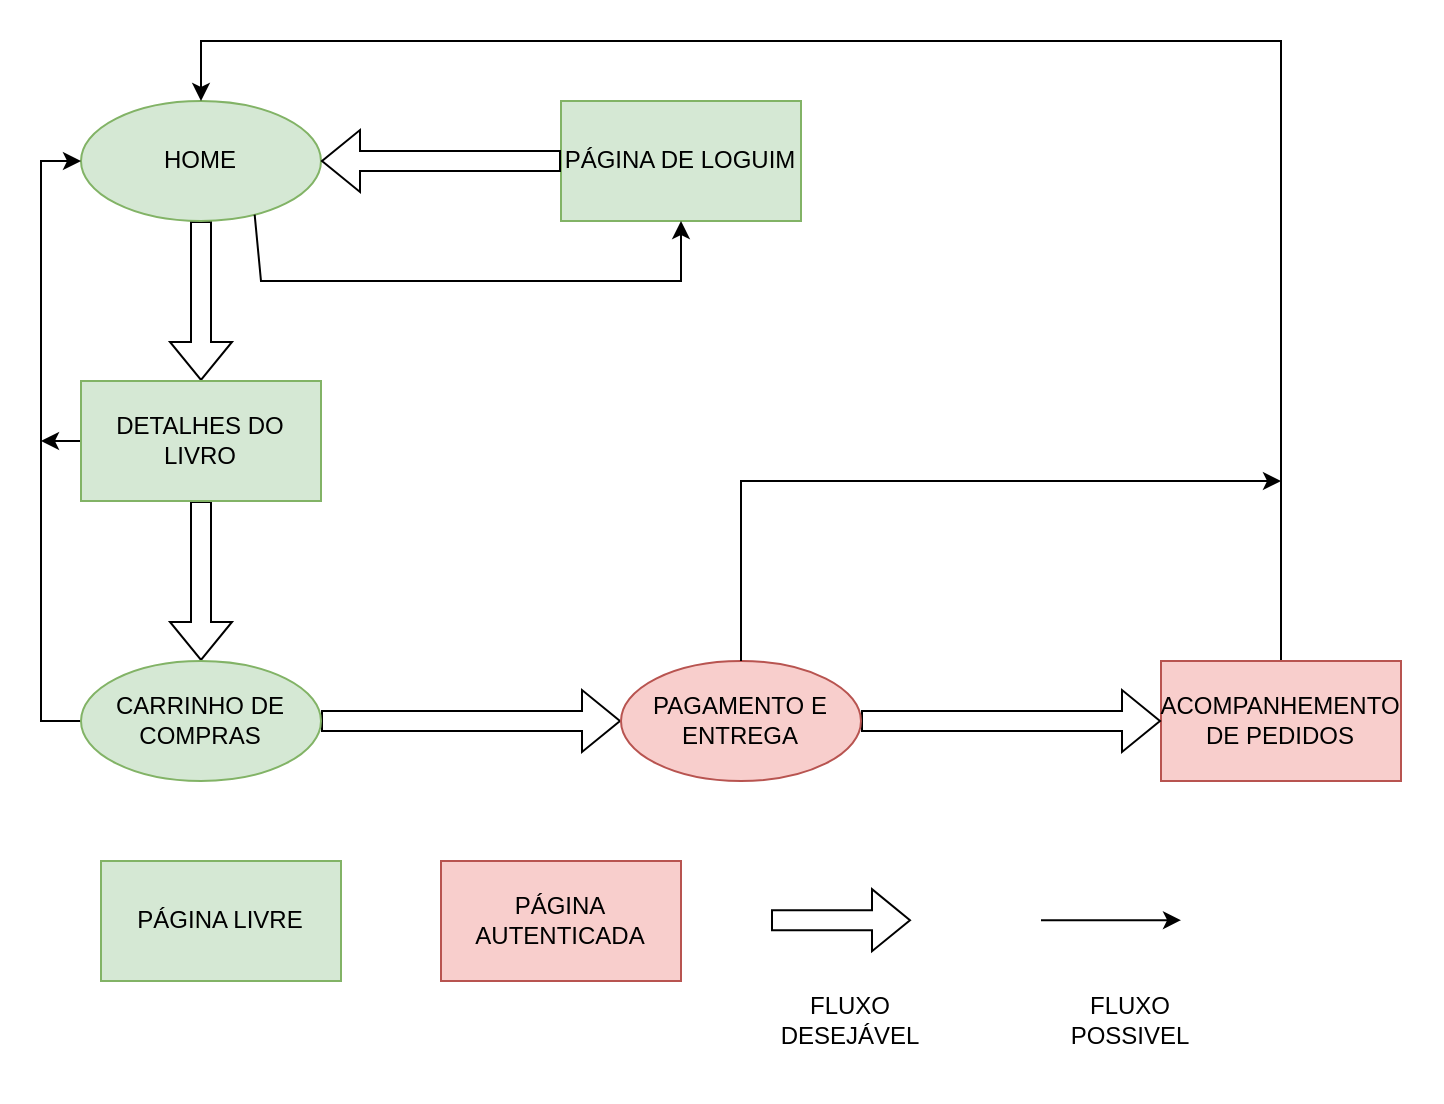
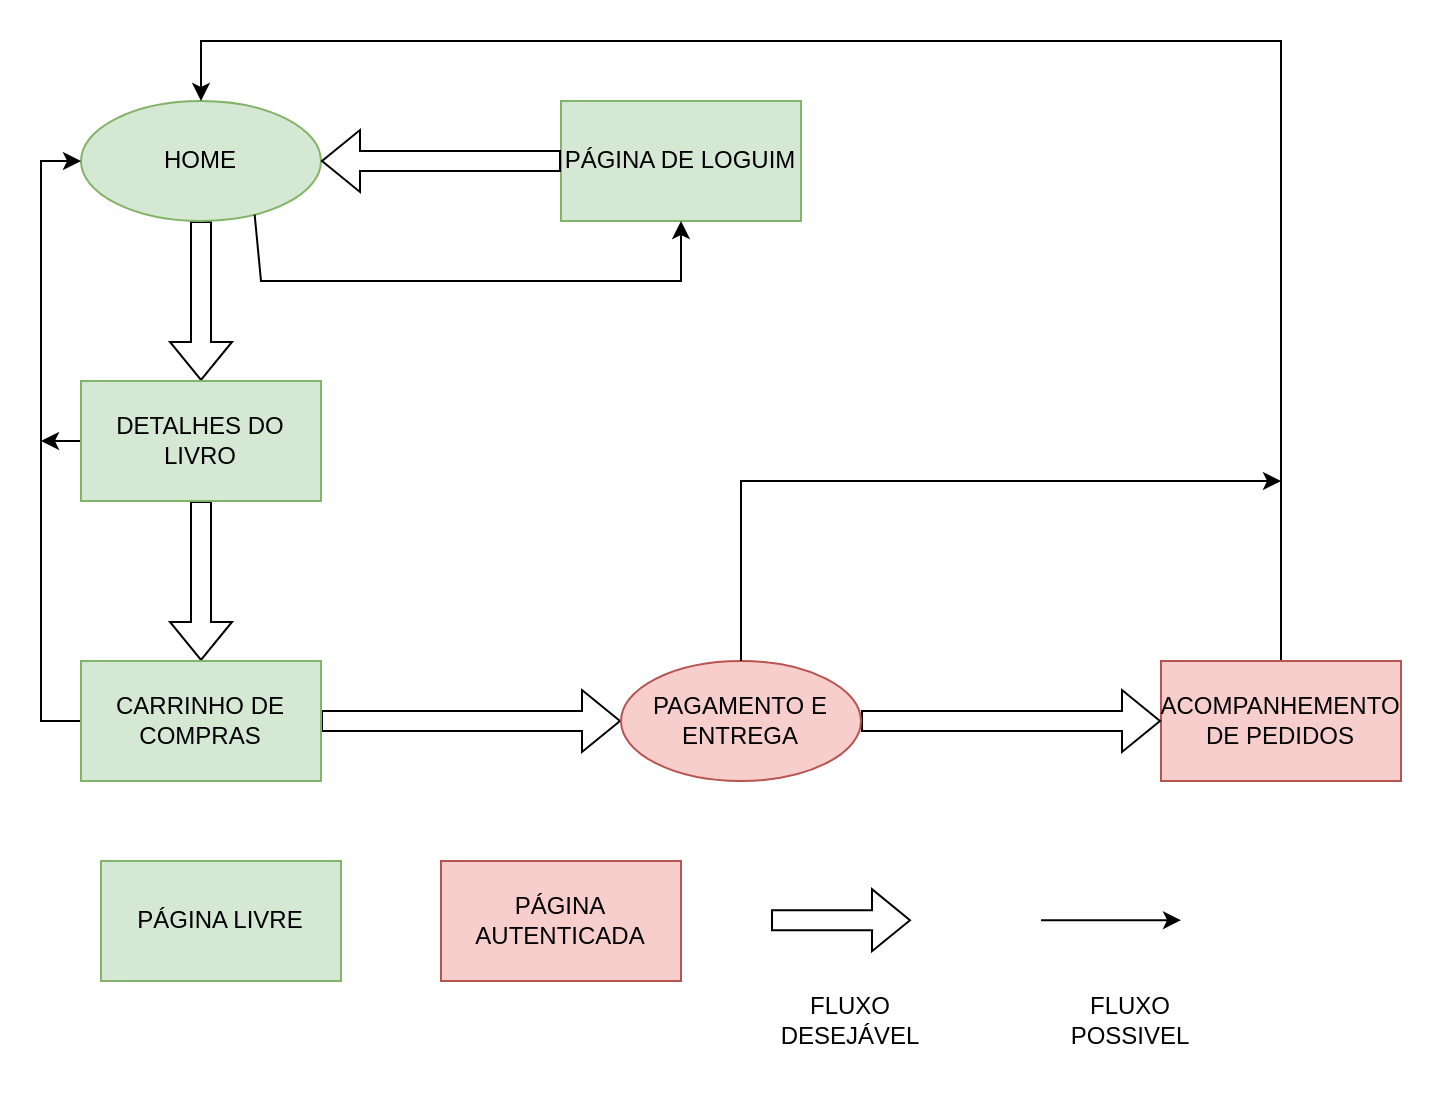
node "CARRINHO DE COMPRAS": shape ellipse -> rectangle
